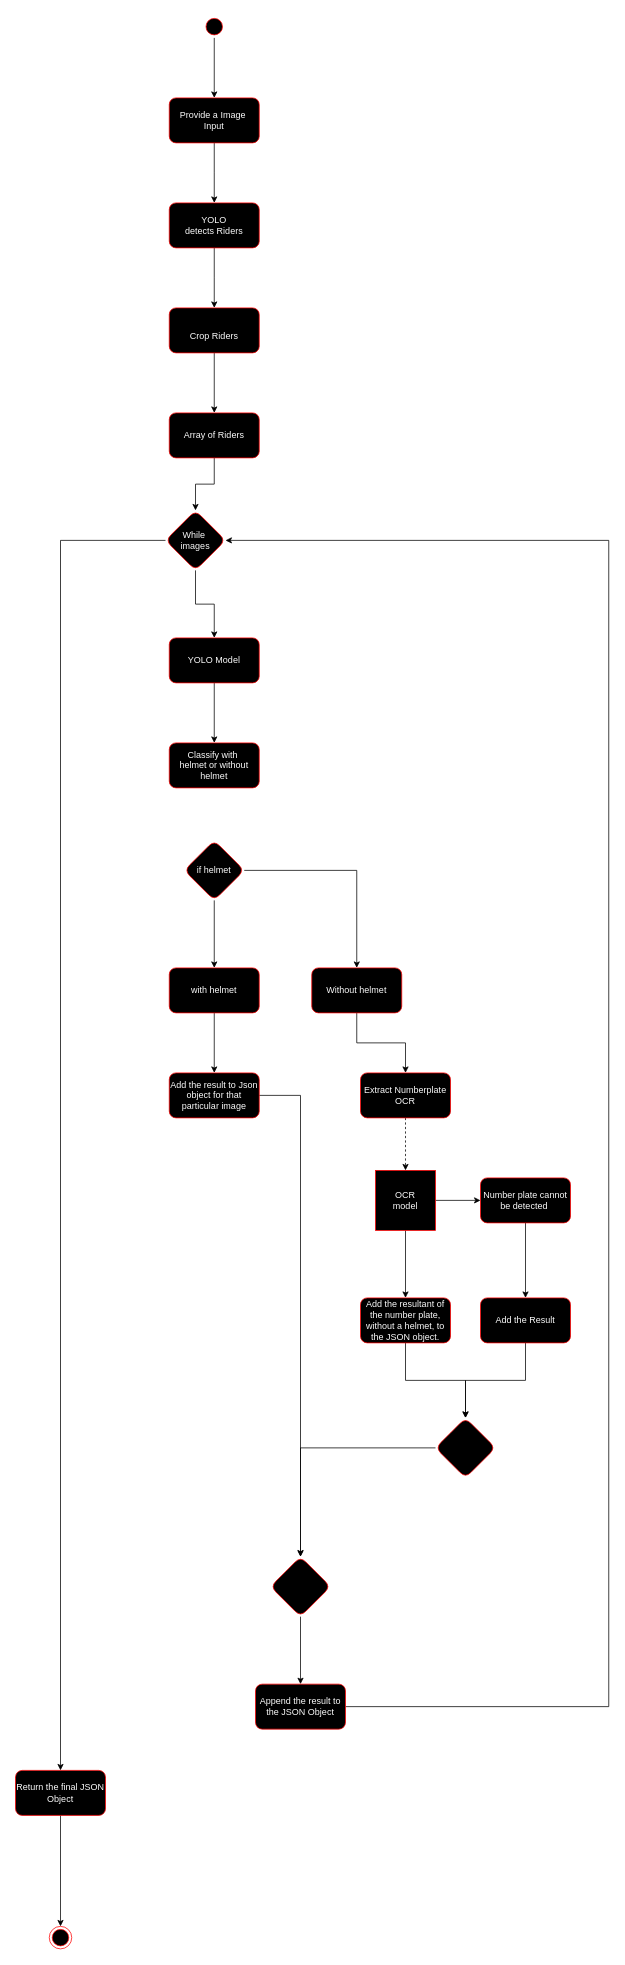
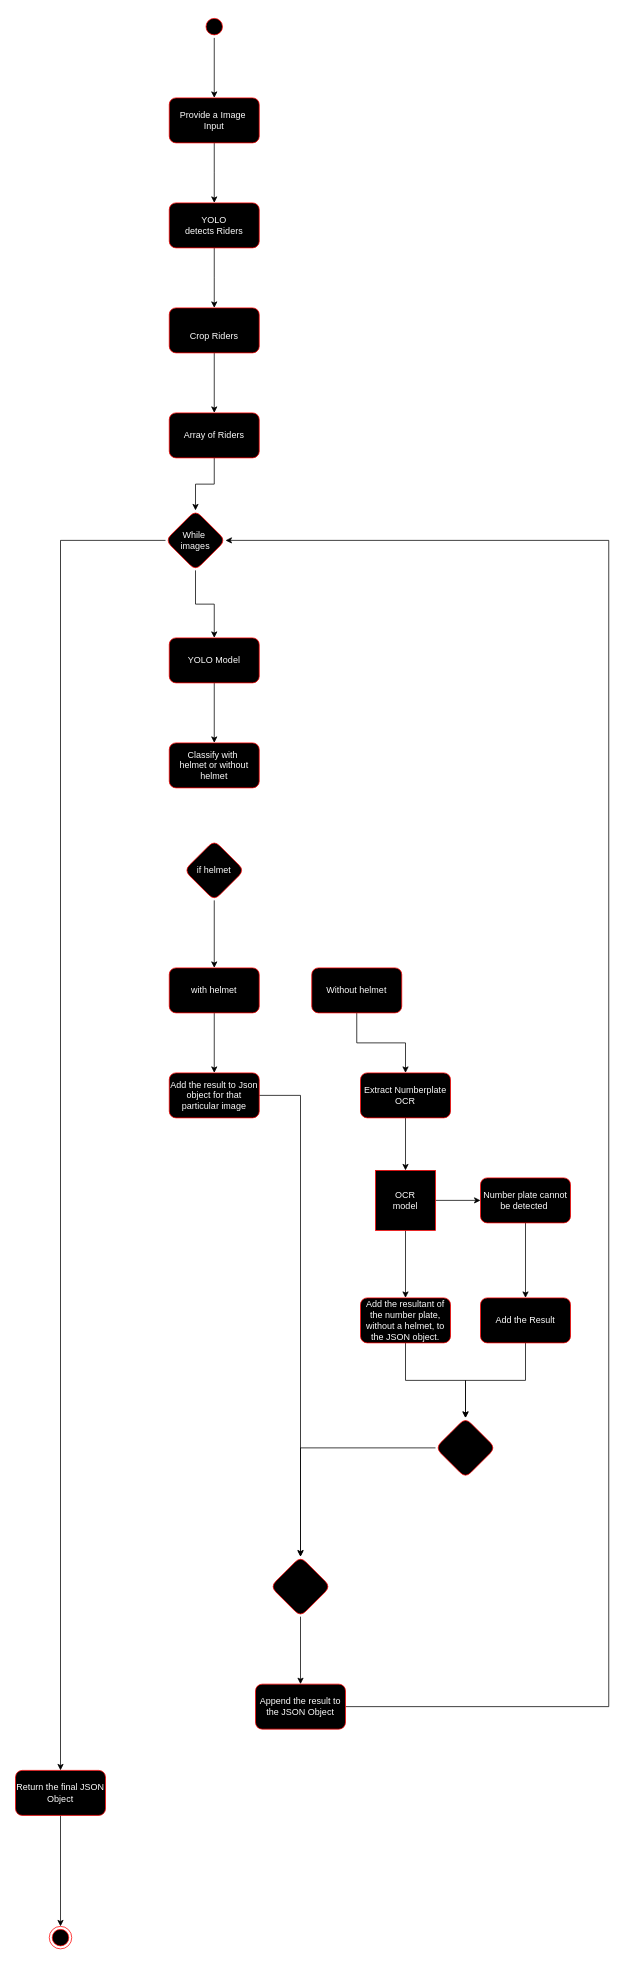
edge "if helmet" -> "Without helmet": removed
edge "Extract Numberplate OCR" -> "OCR model": style dashed -> solid
